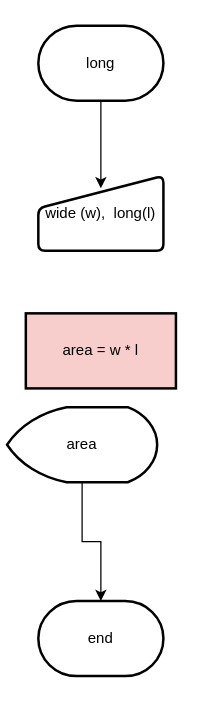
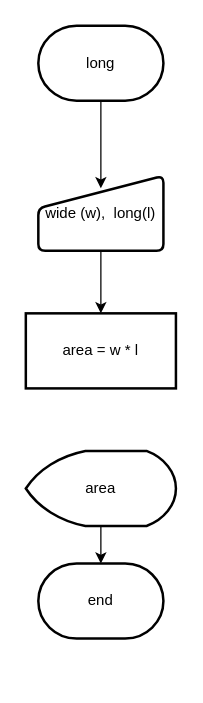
edge "wide (w), long(l)" -> "area = w * l": added
node "area = w * l": fillcolor #f8cecc -> #ffffff
node "area": moved (82, 444) -> (101, 488)
node "end": moved (101, 638) -> (101, 601)
